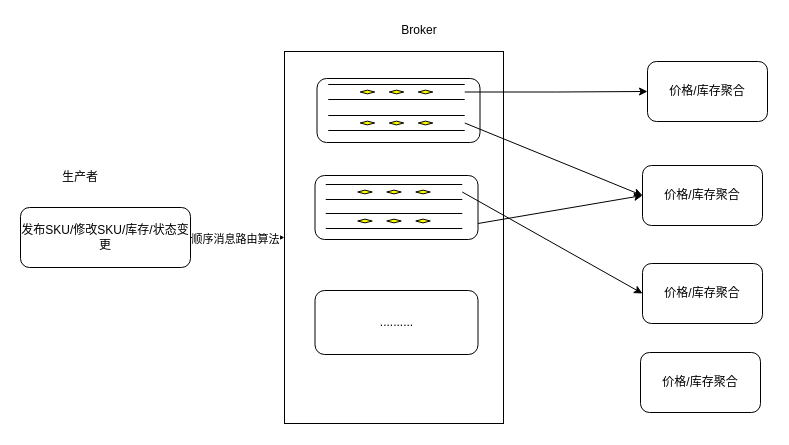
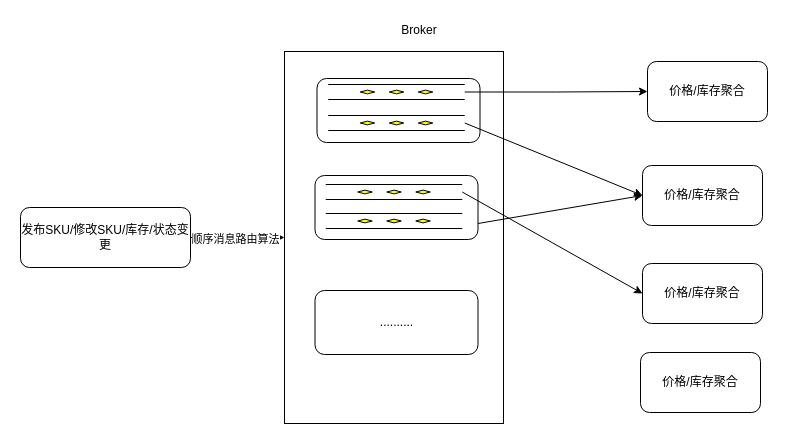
node "生产者": removed
